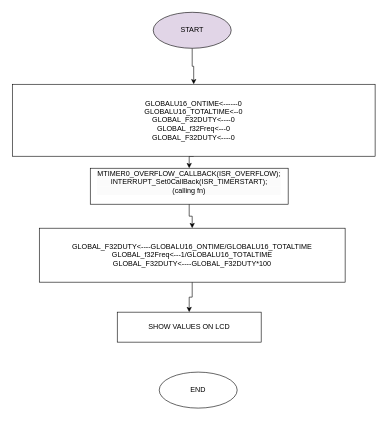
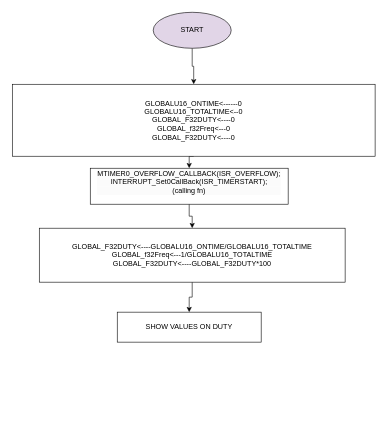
node "SHOW VALUES ON LCD": label "SHOW VALUES ON LCD" -> "SHOW VALUES ON DUTY"
node "END": removed
